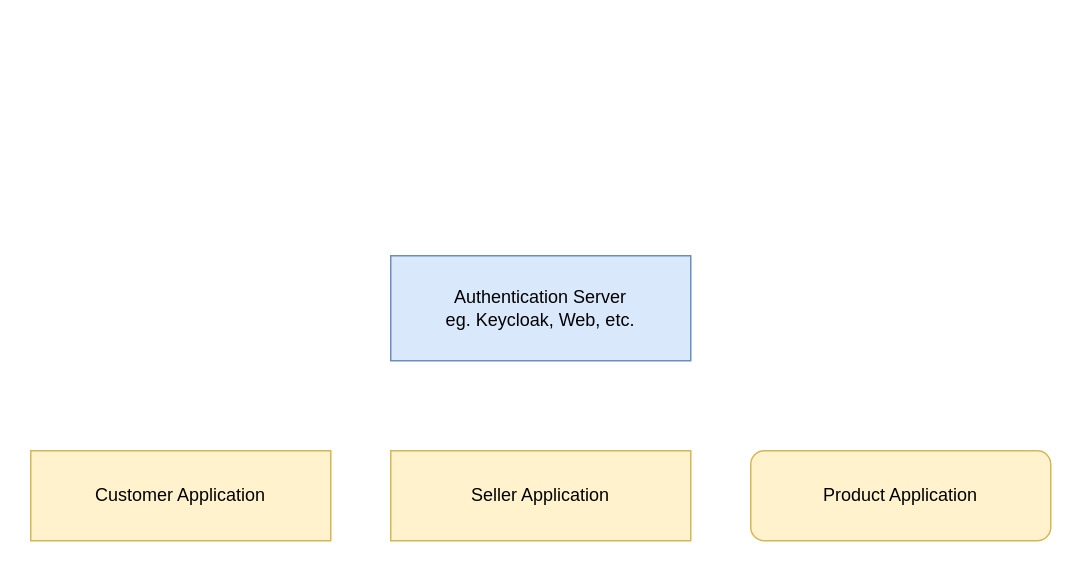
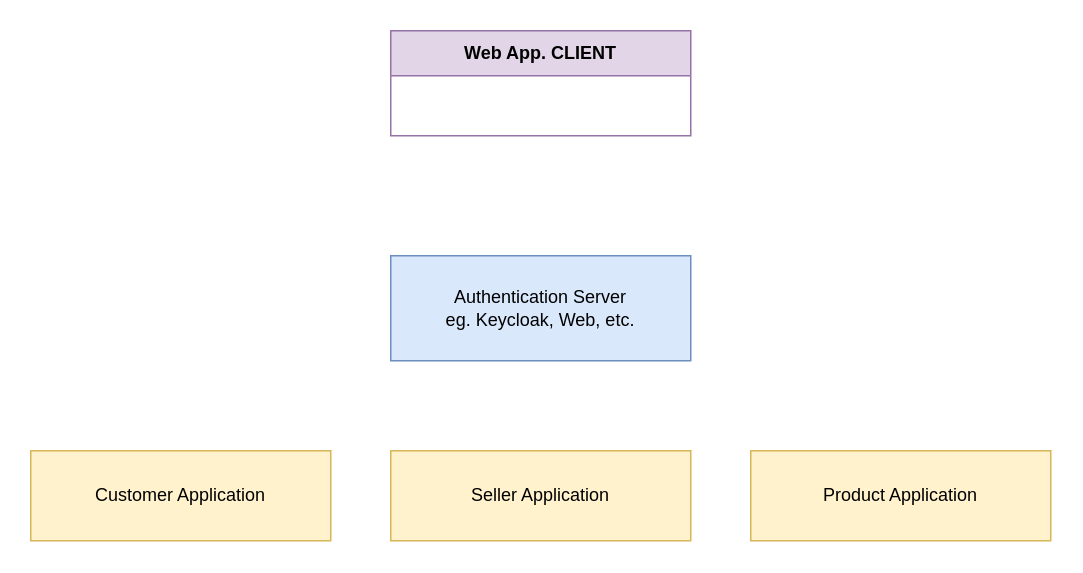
node "Web App. CLIENT": added
node "Product Application": shape rounded rectangle -> rectangle
